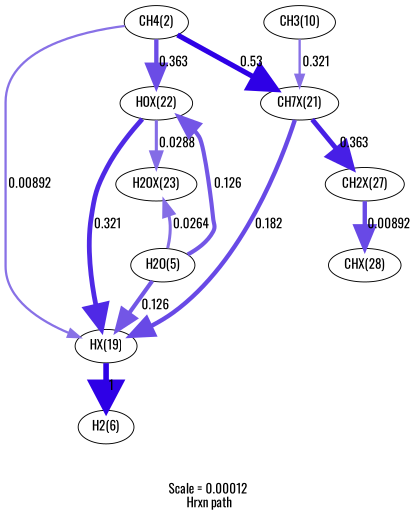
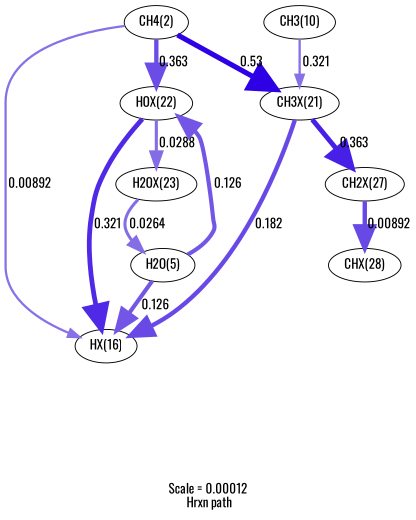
node "CH7X(21)": label "CH7X(21)" -> "CH3X(21)"
edge "H2O(5)" -> "H2OX(23)": reversed
node "HX(19)": label "HX(19)" -> "HX(16)"
node "H2(6)": removed
